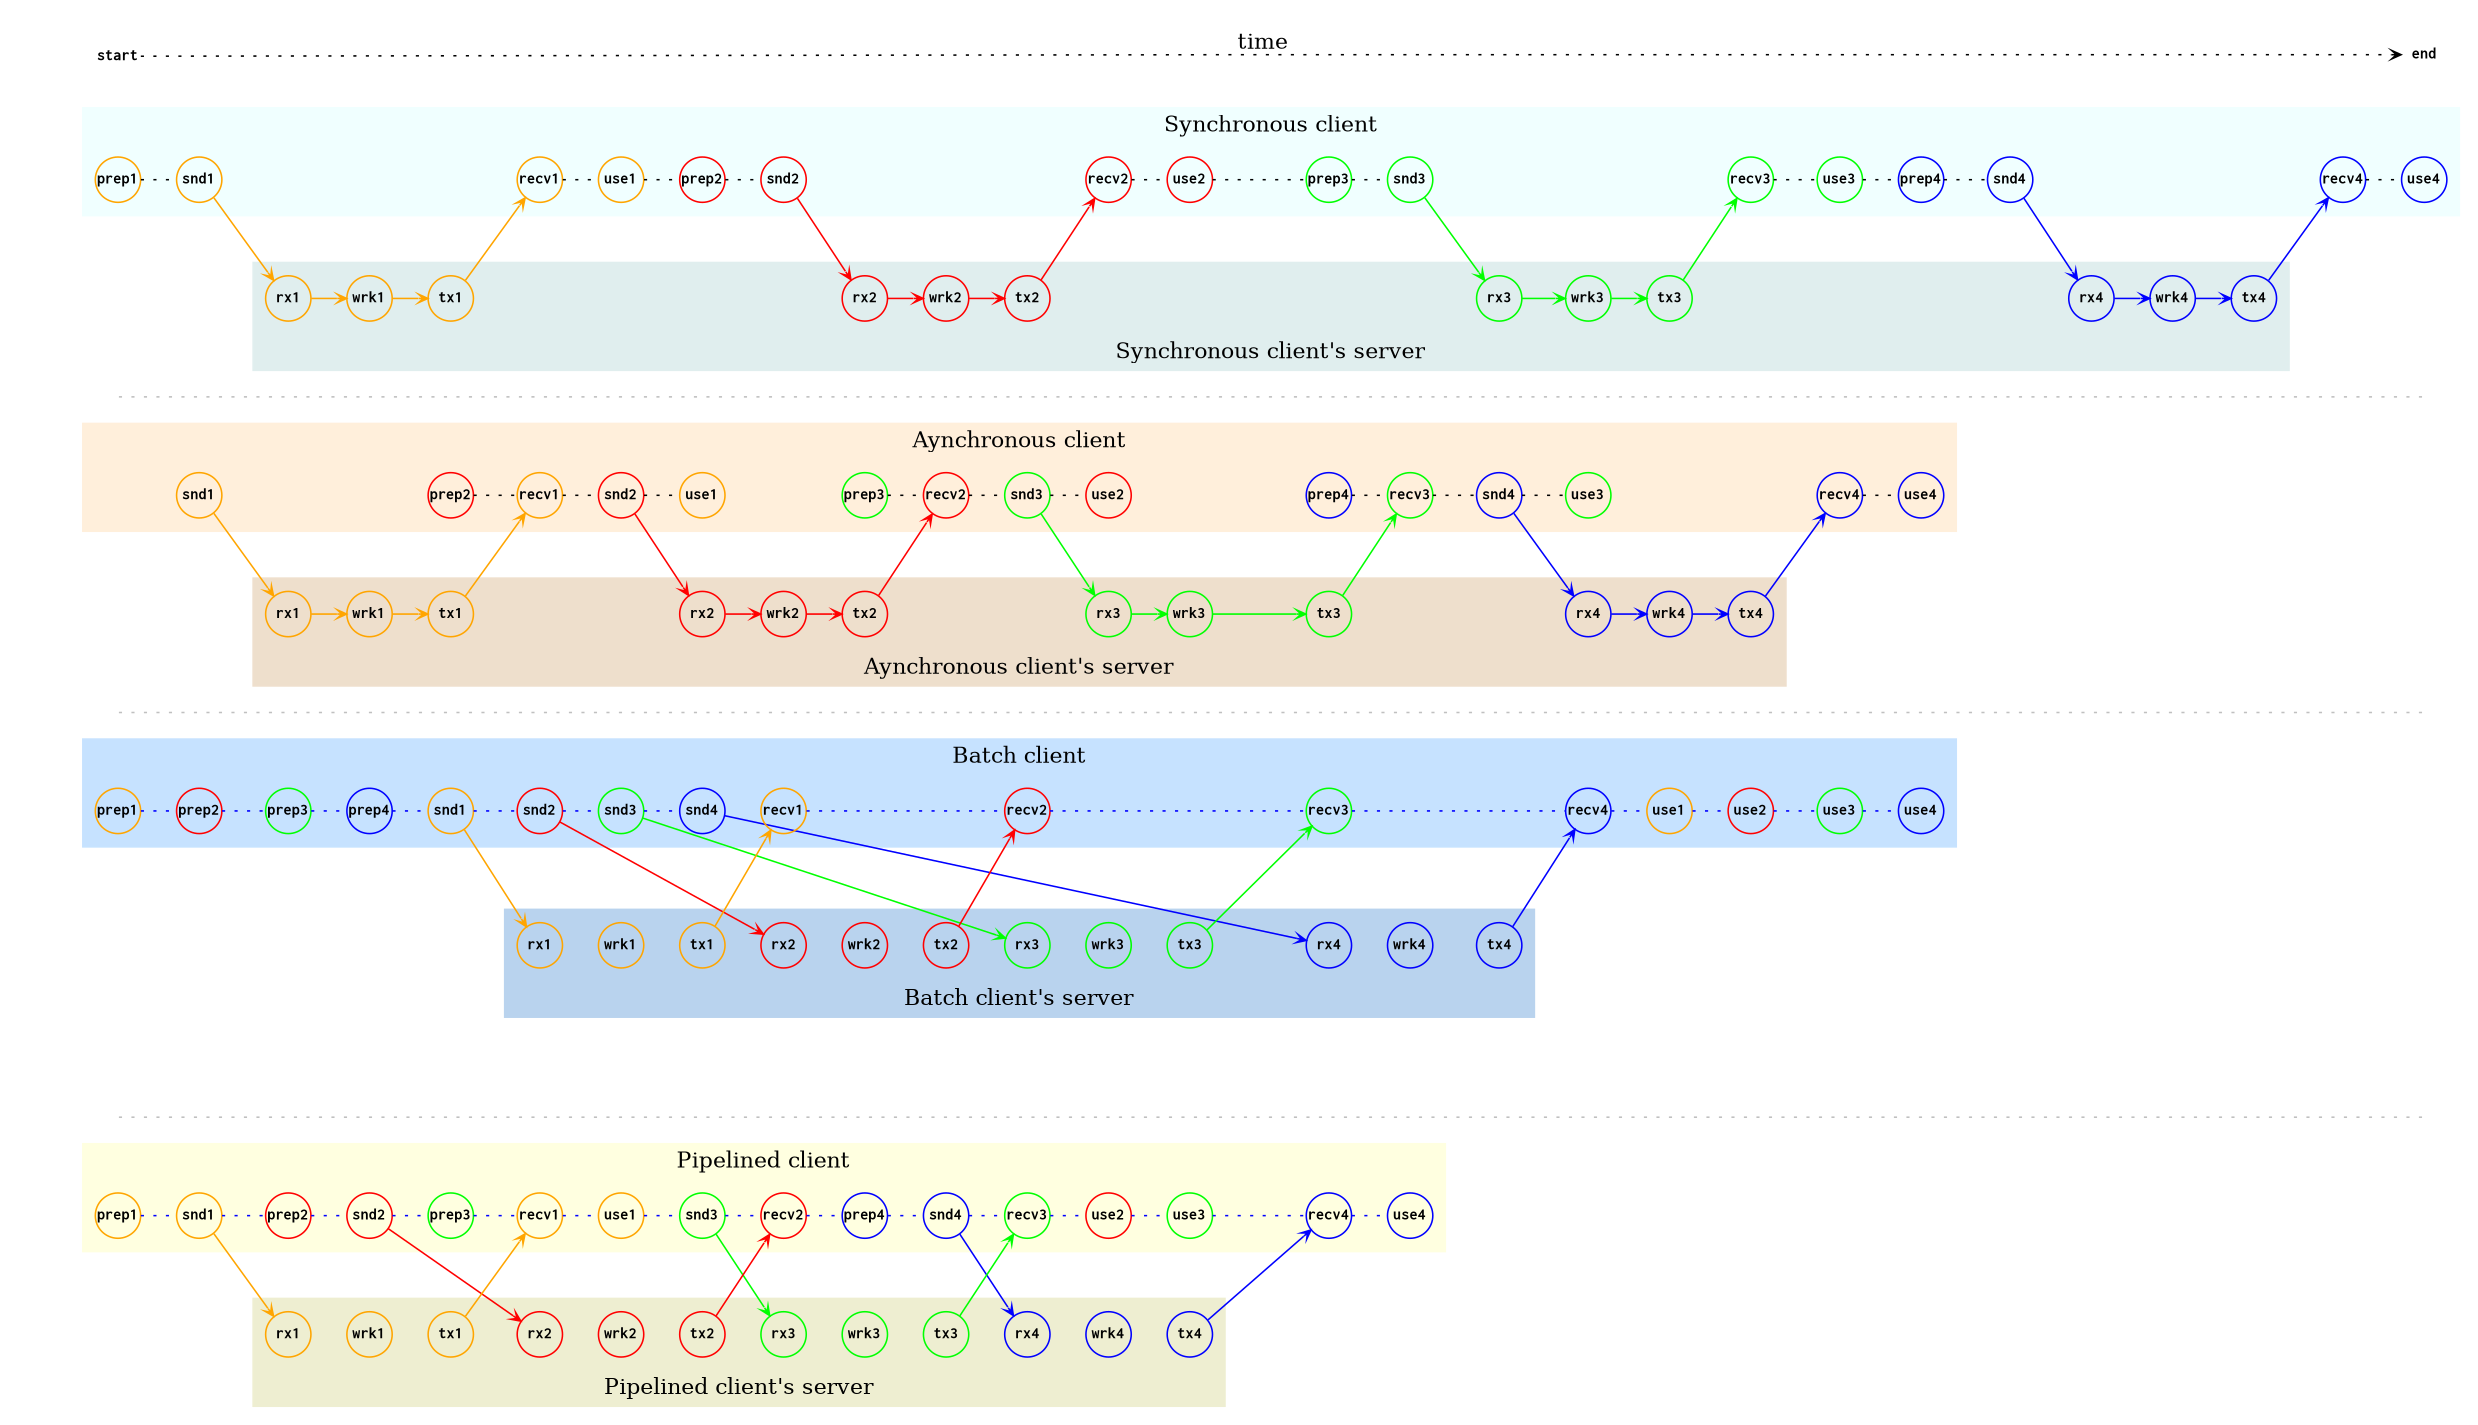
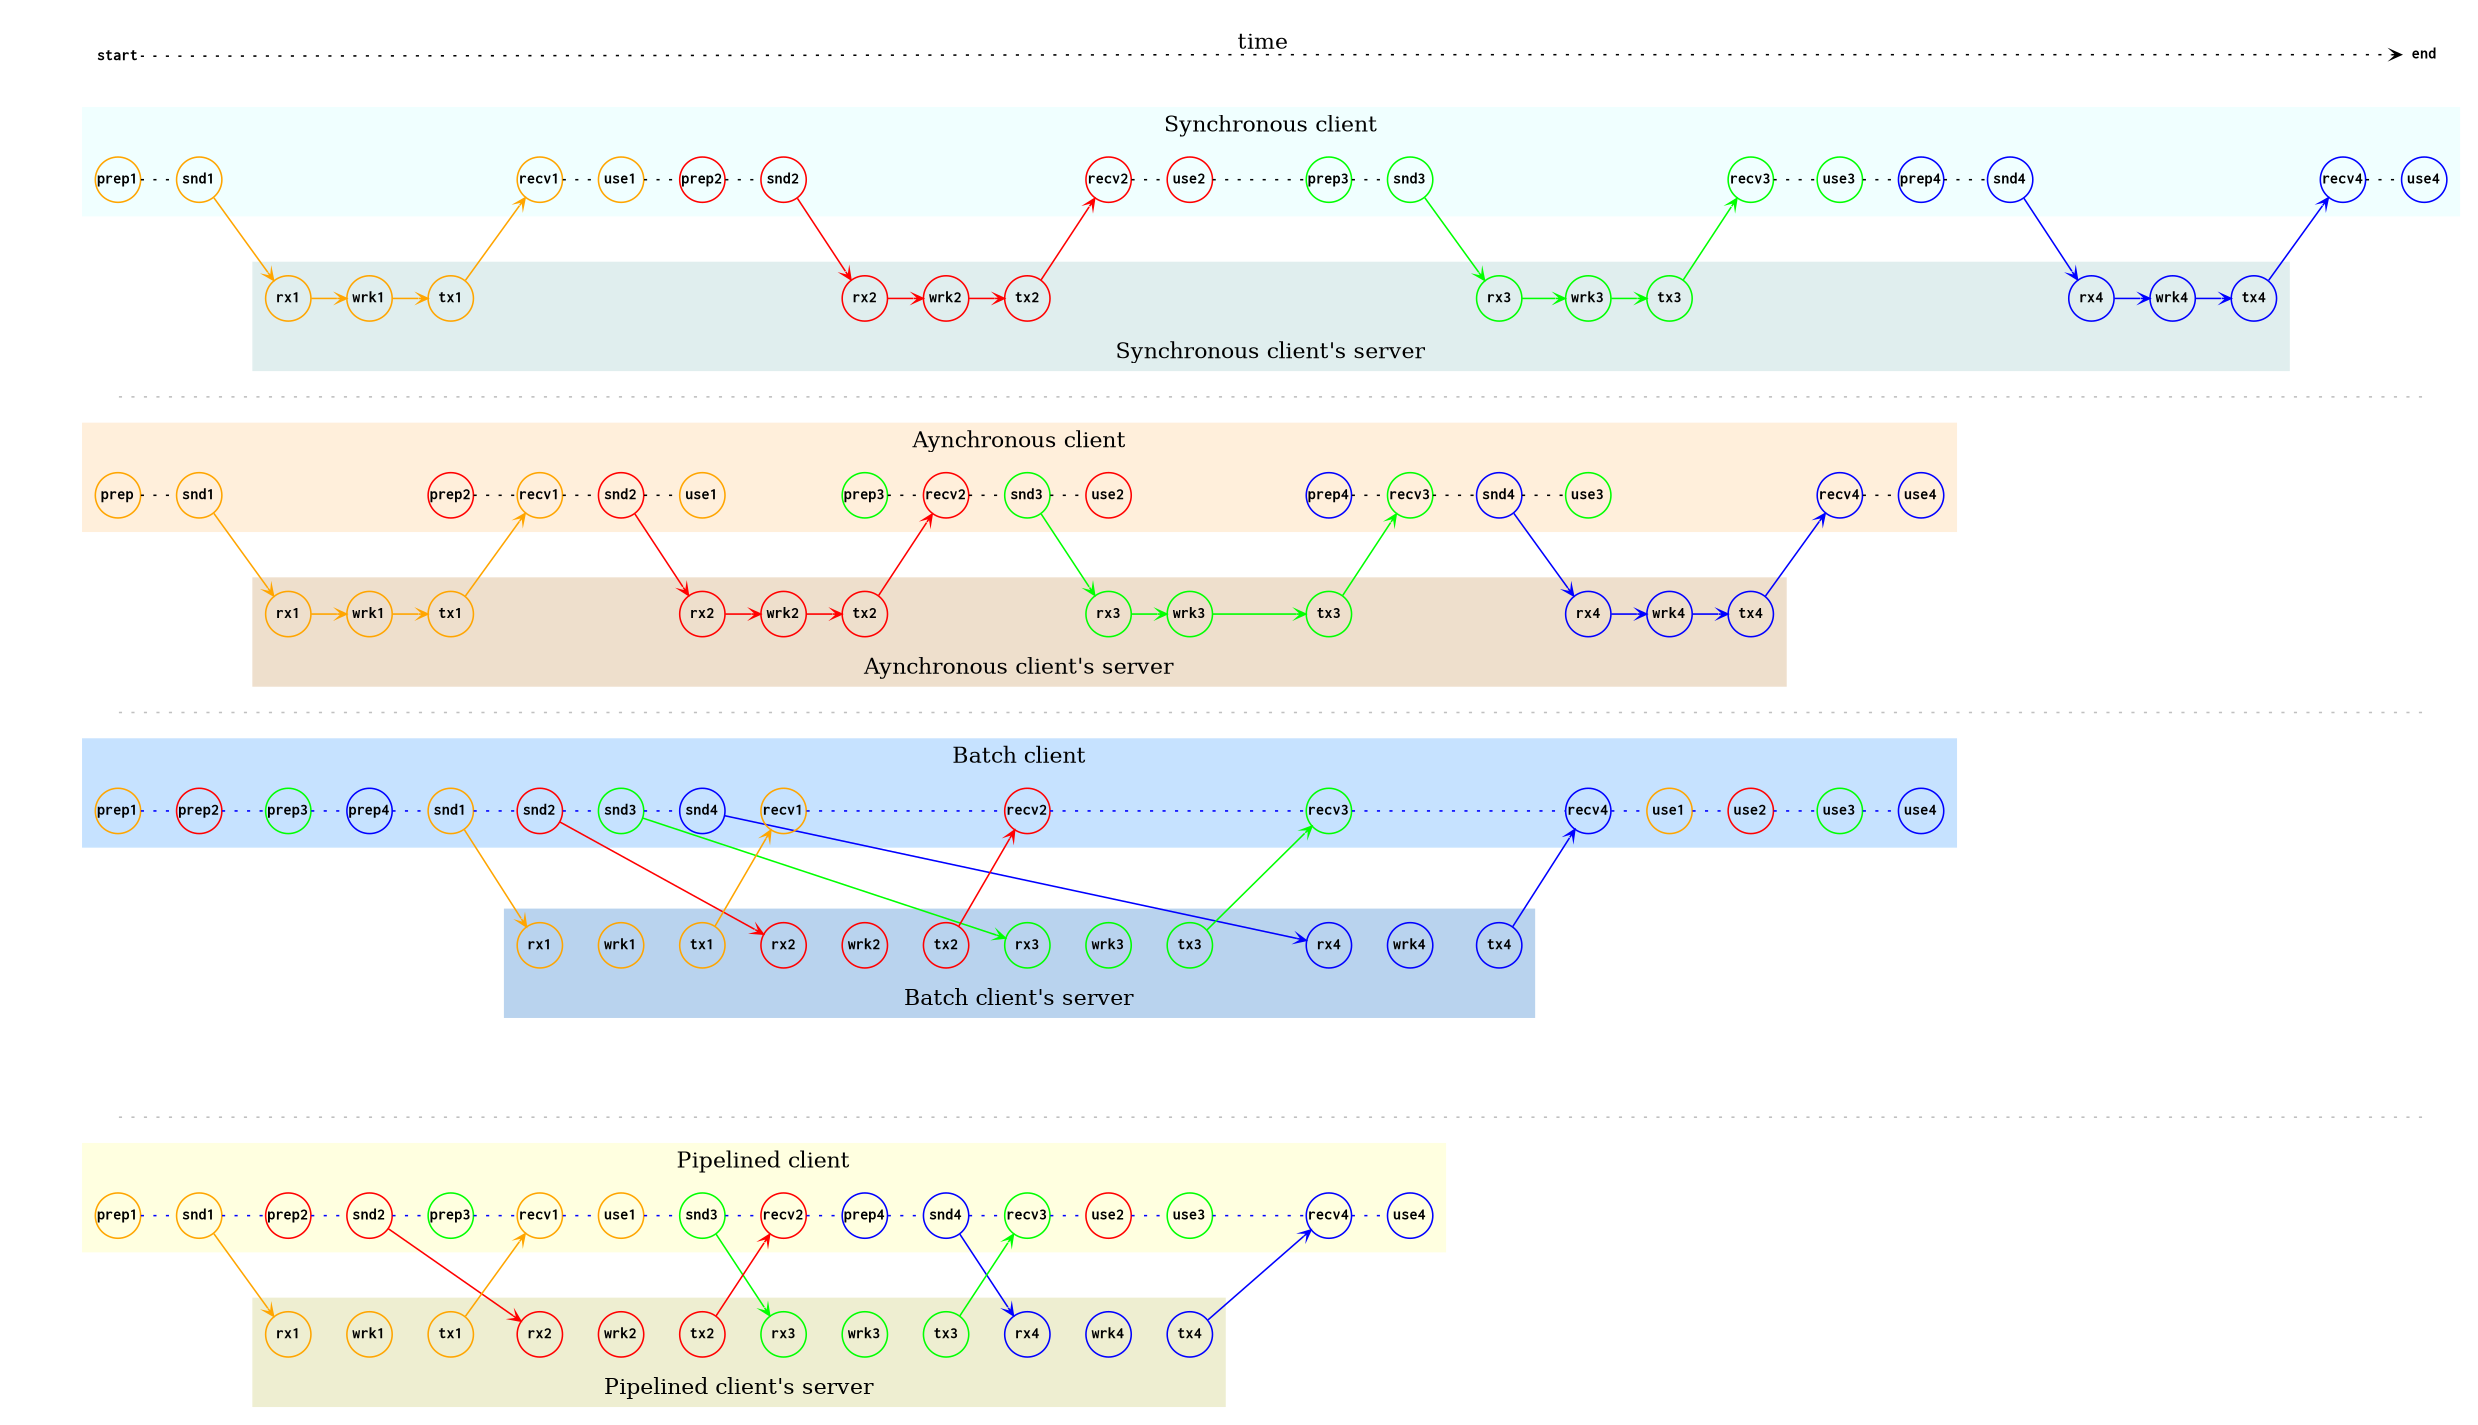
node "prep": added
